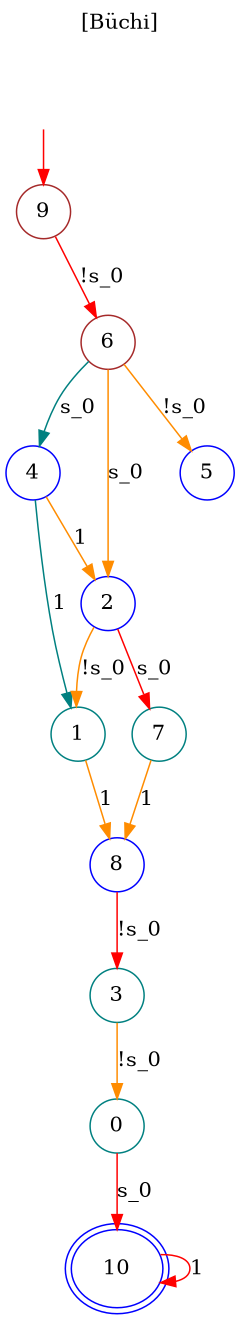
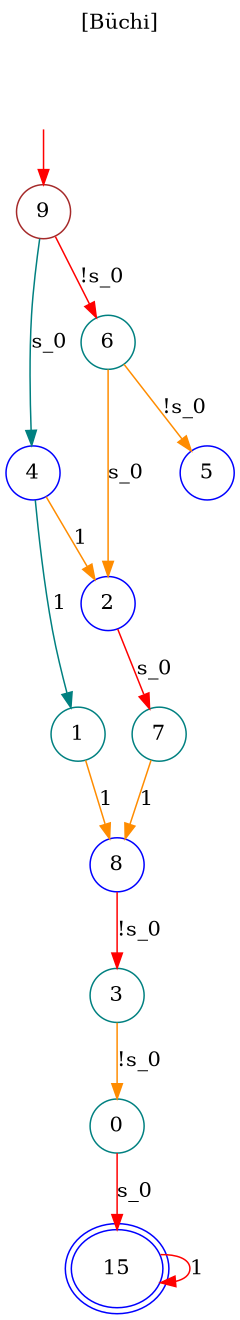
node "6": color brown -> teal
edge "6" -> "4": now "9" -> "4"
edge "2" -> "1": removed, label "!s_0"
node "10": label "10" -> "15"
